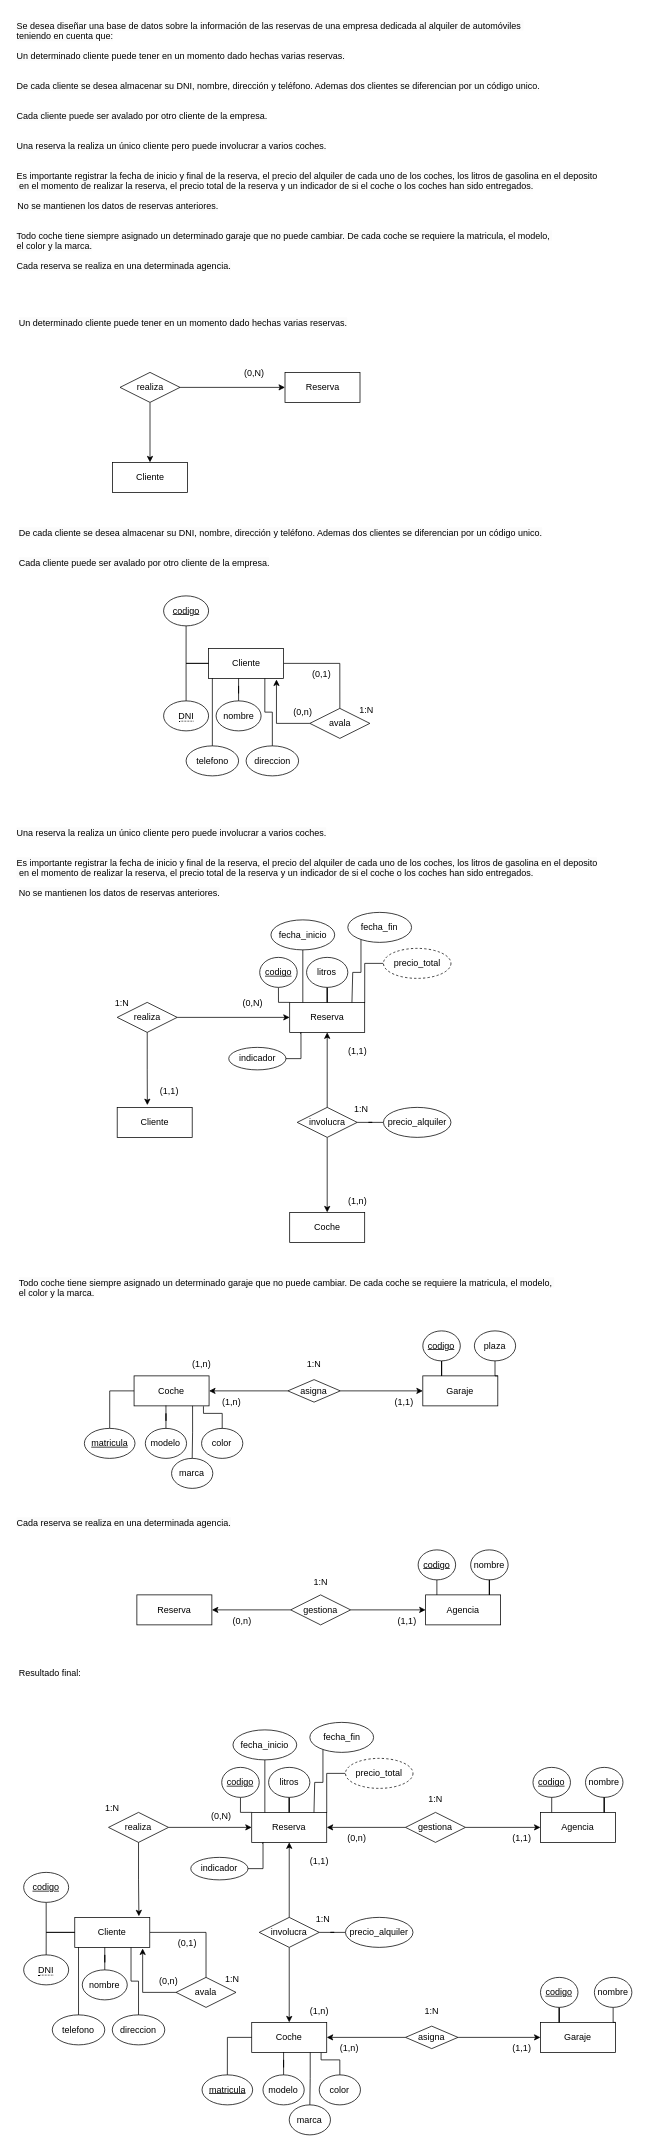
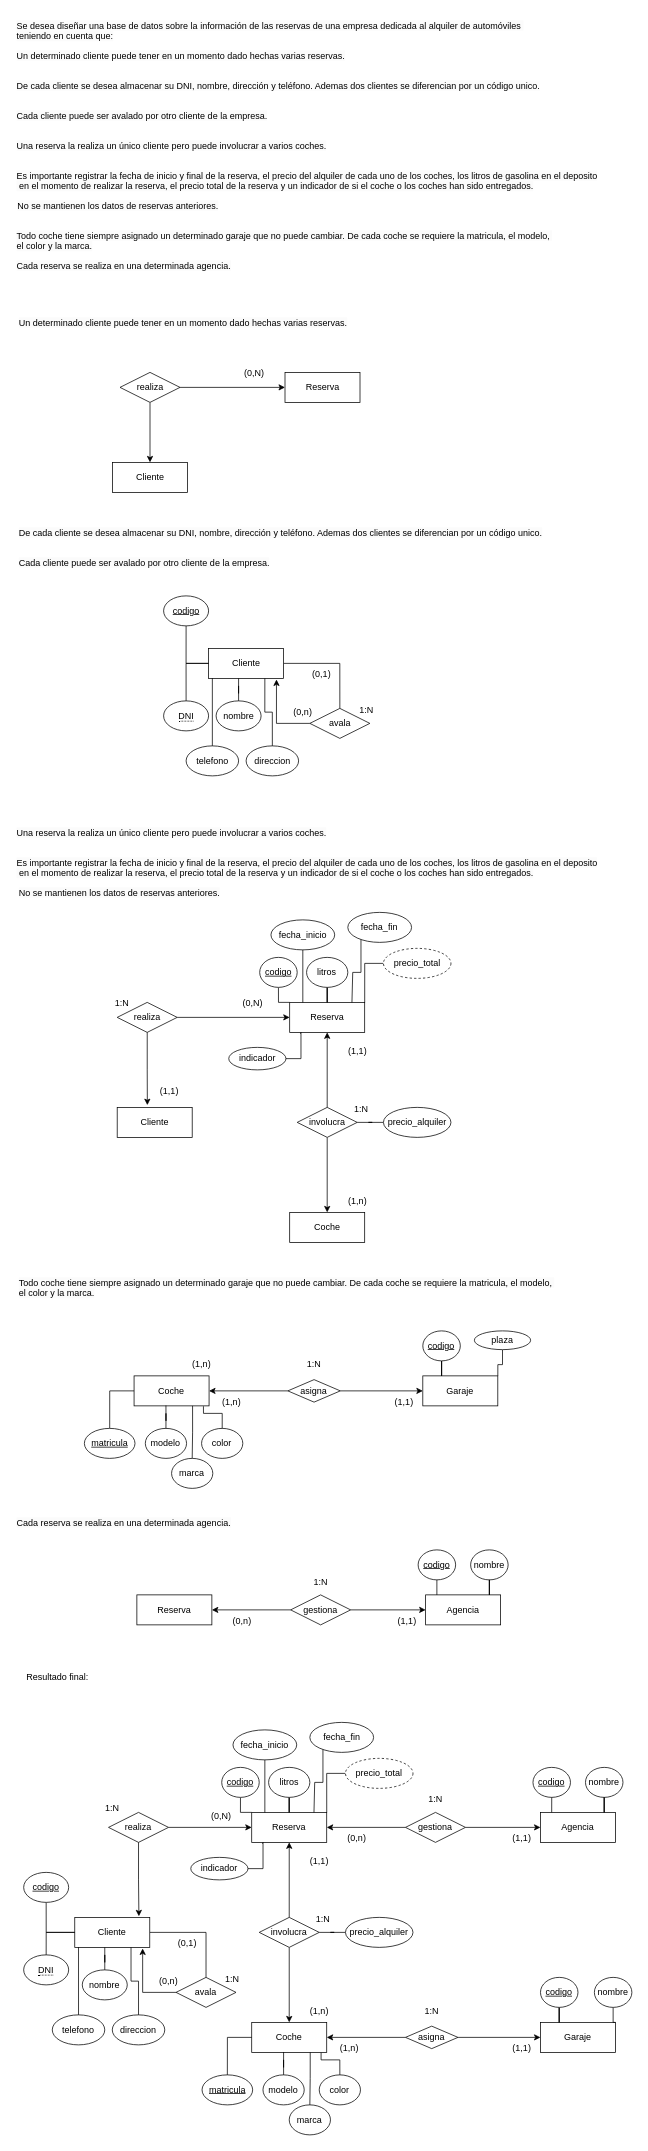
node "plaza": size 41x30 -> 56x19
node "Resultado final:": moved (59, 1674) -> (66, 1677)
